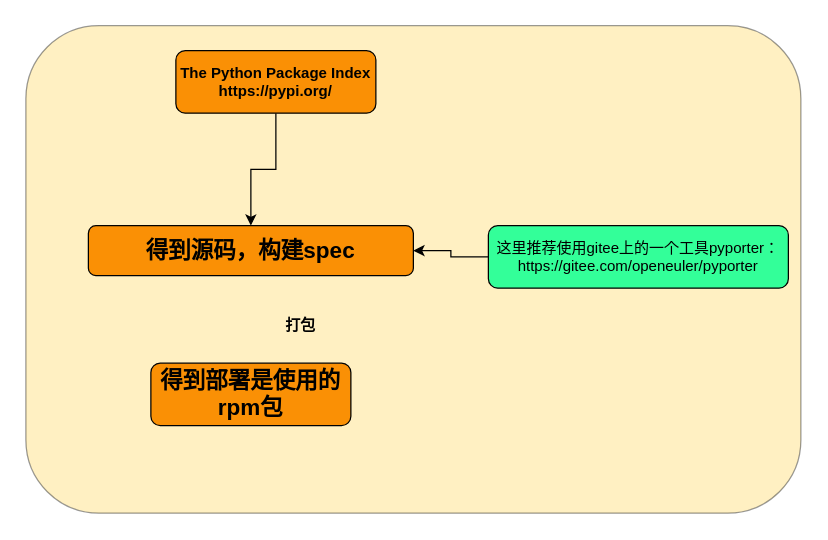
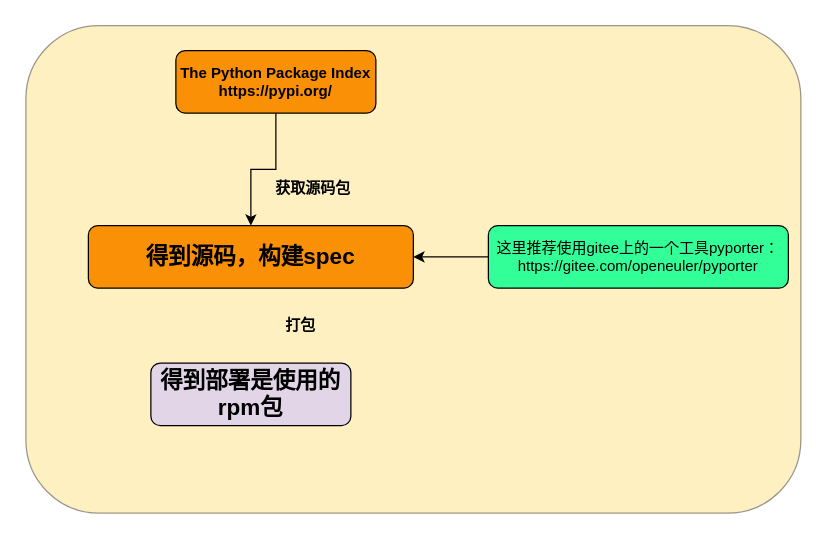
node "获取源码包": added
node "得到源码，构建spec": size 325x50 -> 325x63
node "得到部署是使用的rpm包": fillcolor #fa9005 -> #e1d5e7
